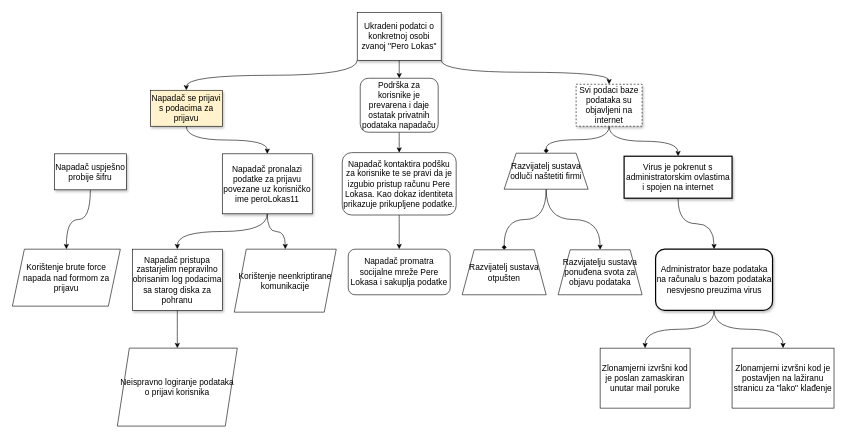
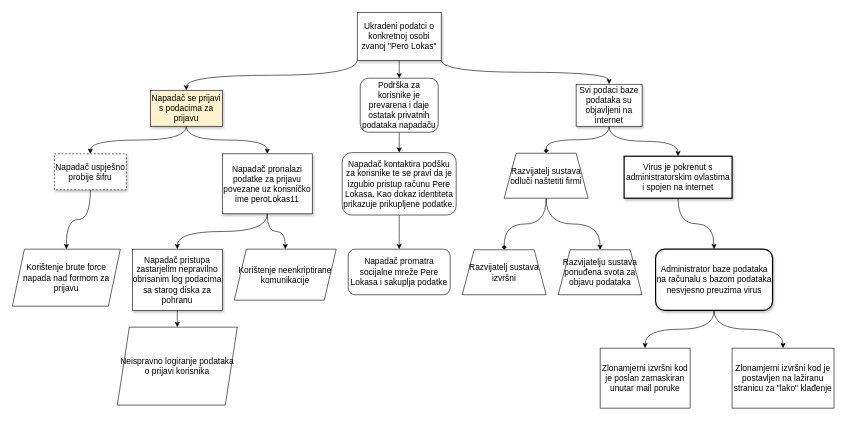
node "Svi podaci baze podataka su objavljeni na internet": style dashed -> solid
edge "Napadač se prijavi s podacima za prijavu" -> "Napadač uspješno probije šifru": added
node "Razvijatelj sustava odluči naštetiti firmi": size 84x36 -> 84x45
node "Napadač uspješno probije šifru": style solid -> dashed
node "Razvijatelj sustava otpušten": label "Razvijatelj sustava otpušten" -> "Razvijatelj sustava izvršni"
node "Korištenje neenkriptirane komunikacije": size 102x63 -> 102x51
node "Neispravno logiranje podataka o prijavi korisnika": moved (177, 387) -> (177, 366)
